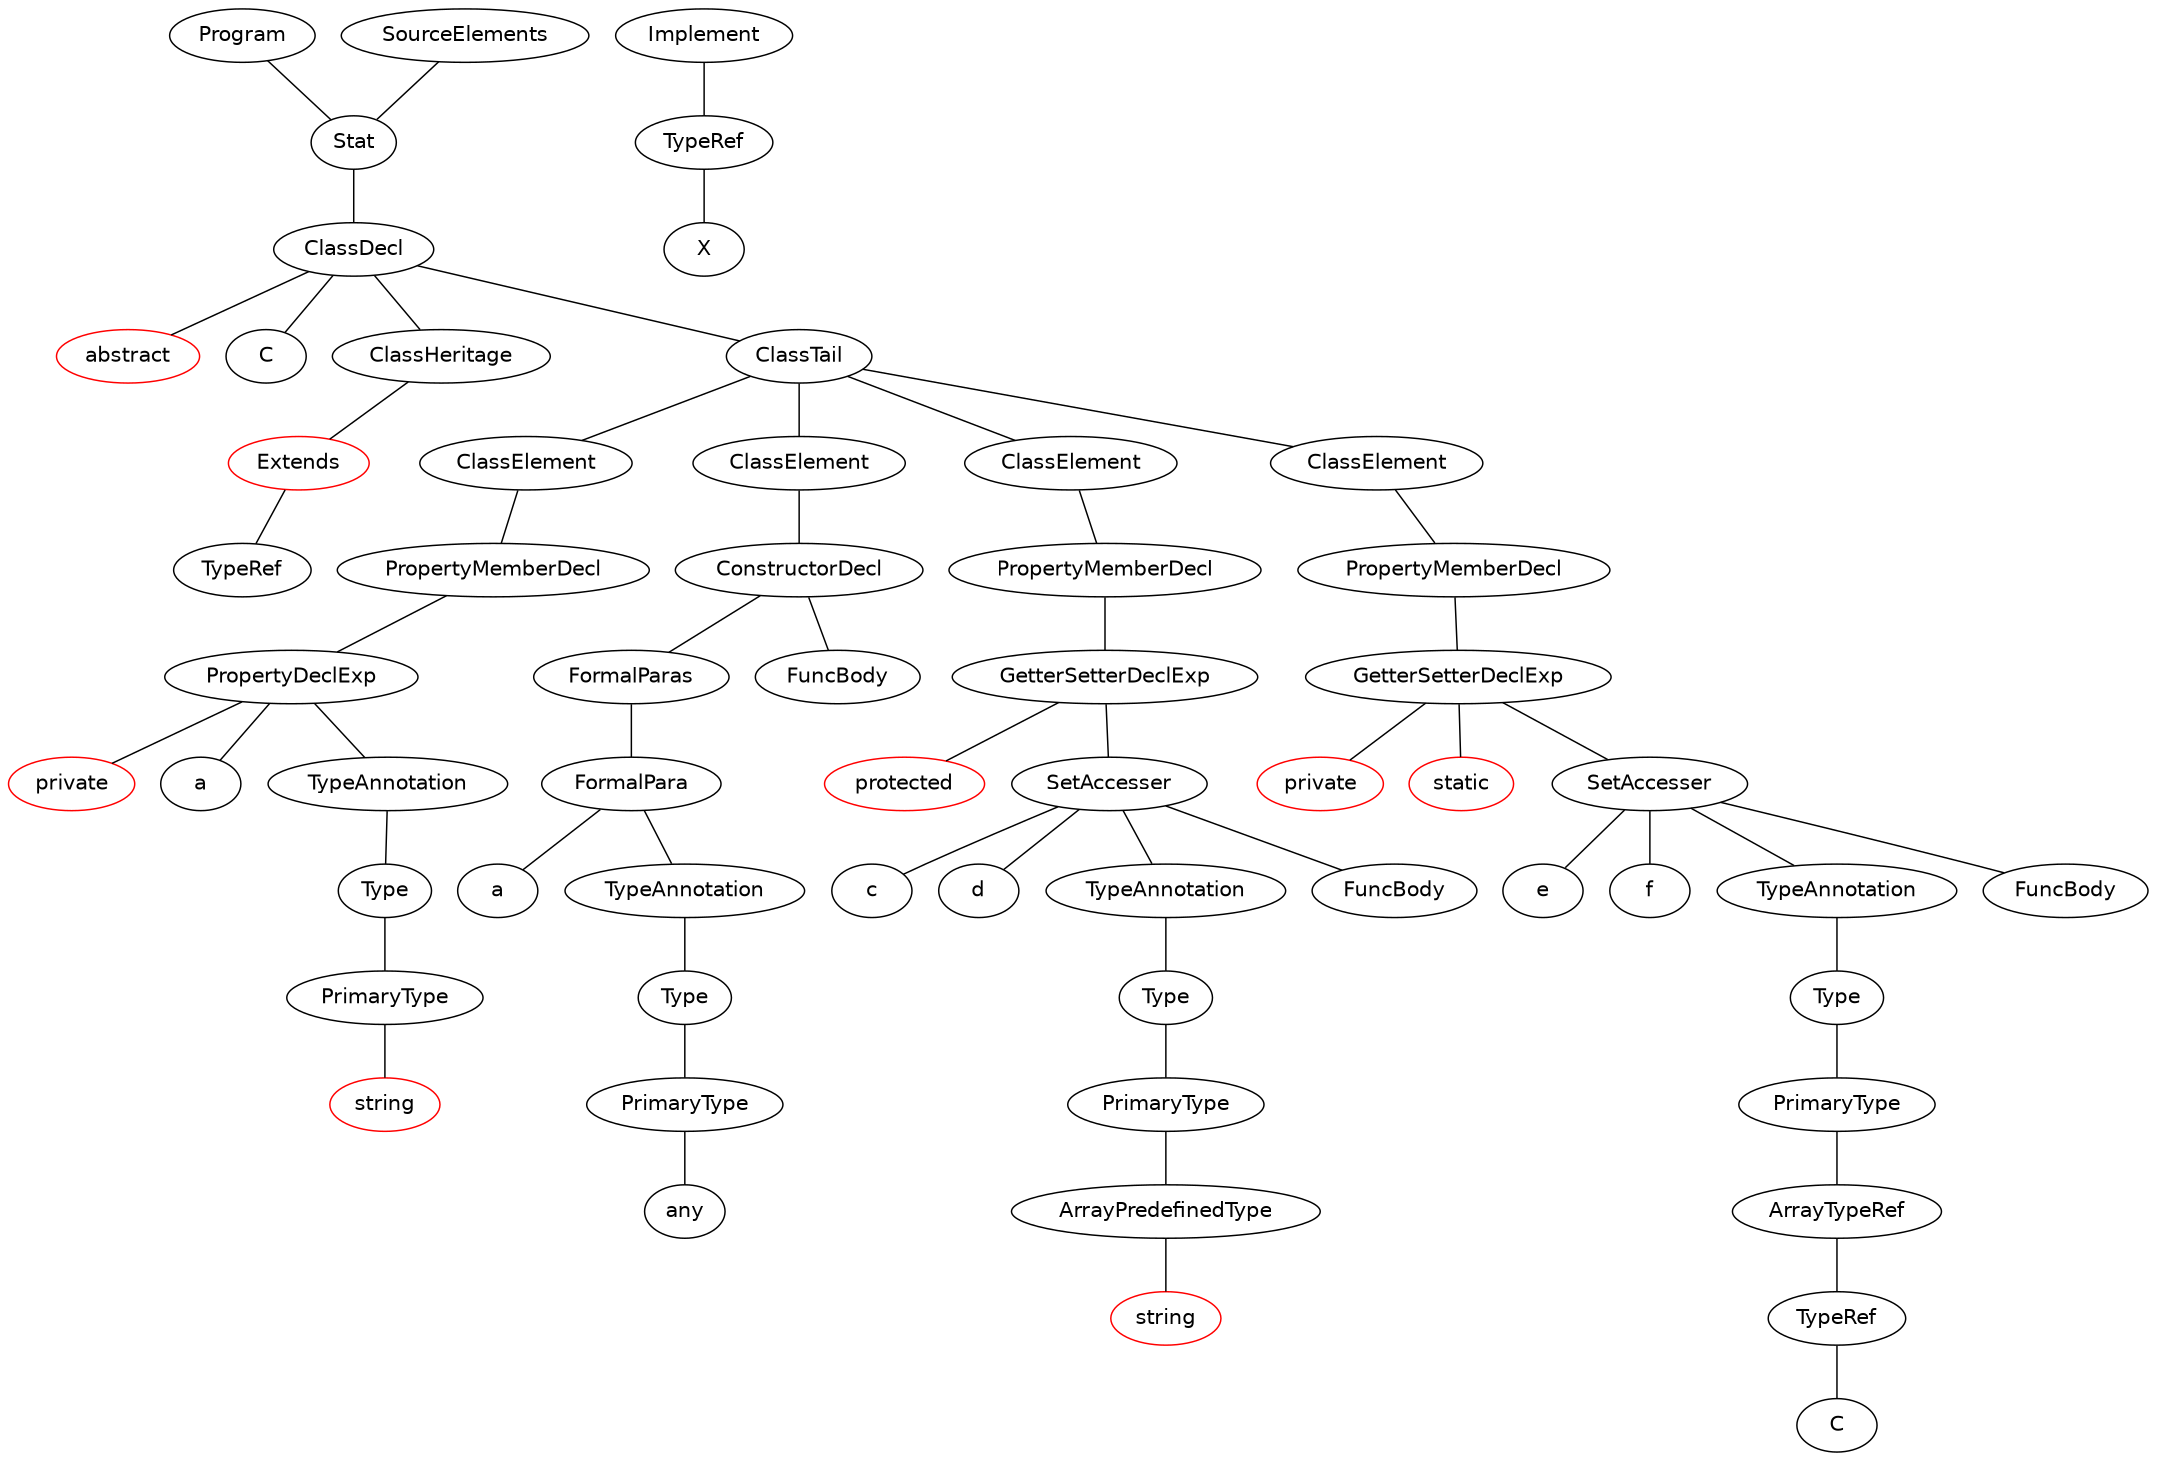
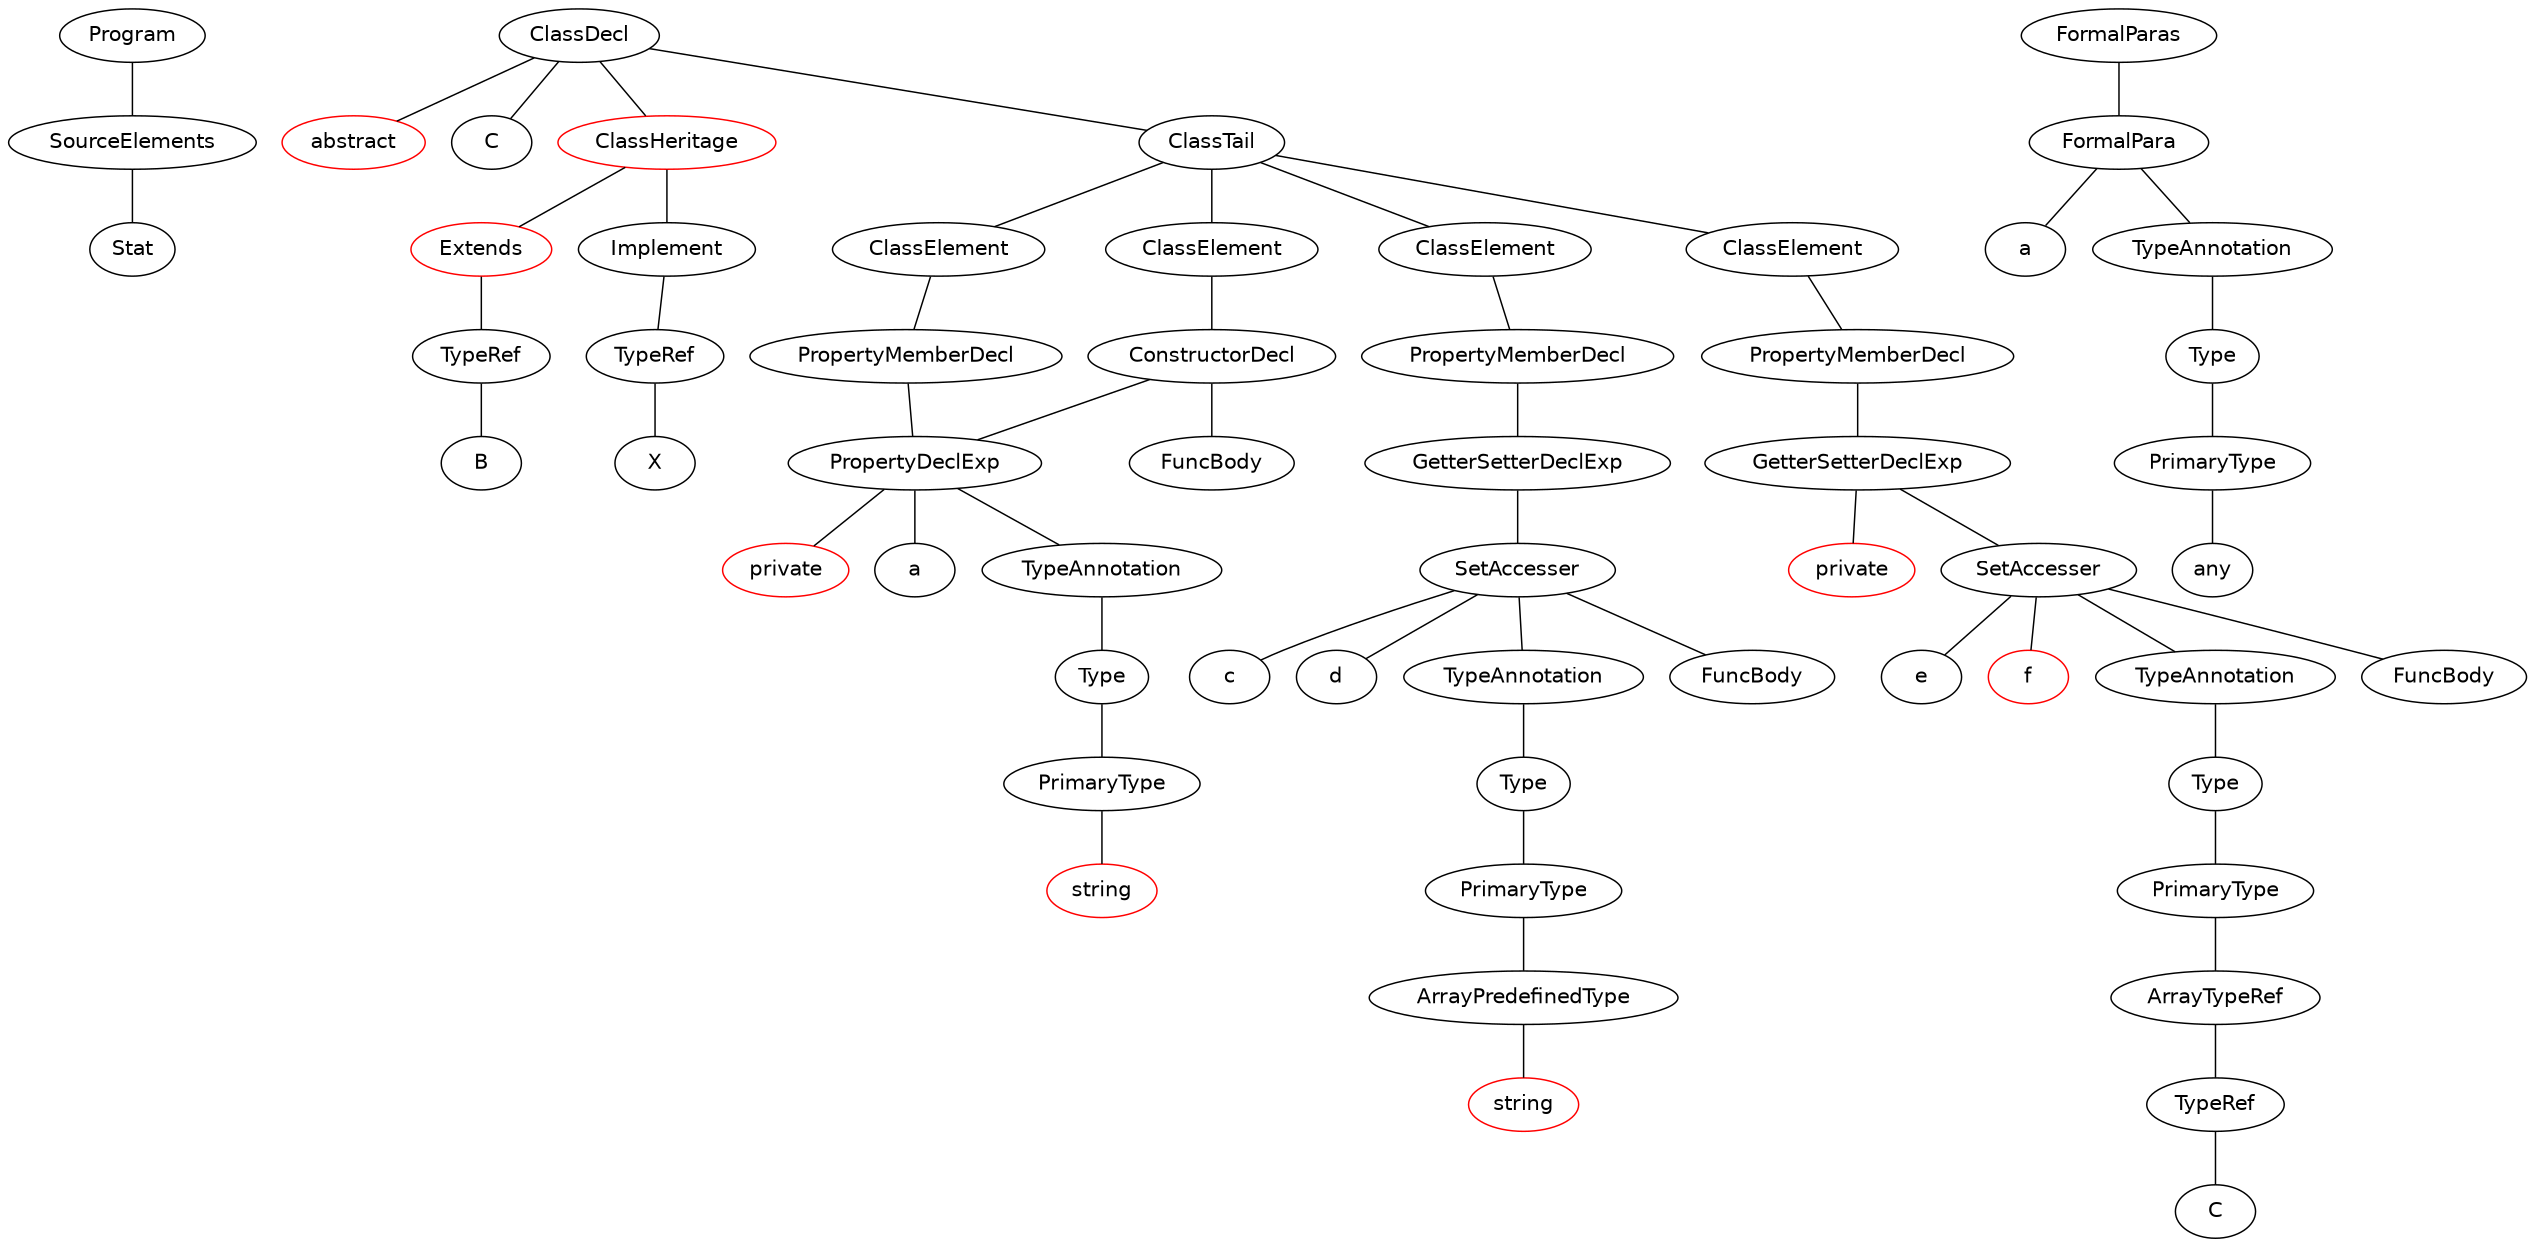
edge "Program" -- "Stat": now "Program" -- "SourceElements"
edge "Stat" -- "ClassDecl": removed
edge "ClassHeritage" -- "Implement": added
node "ClassHeritage": color black -> red
node "B": added
edge "ConstructorDecl" -- "FormalParas": now "ConstructorDecl" -- "PropertyDeclExp"
node "protected": removed
node "static": removed
node "f": color black -> red
